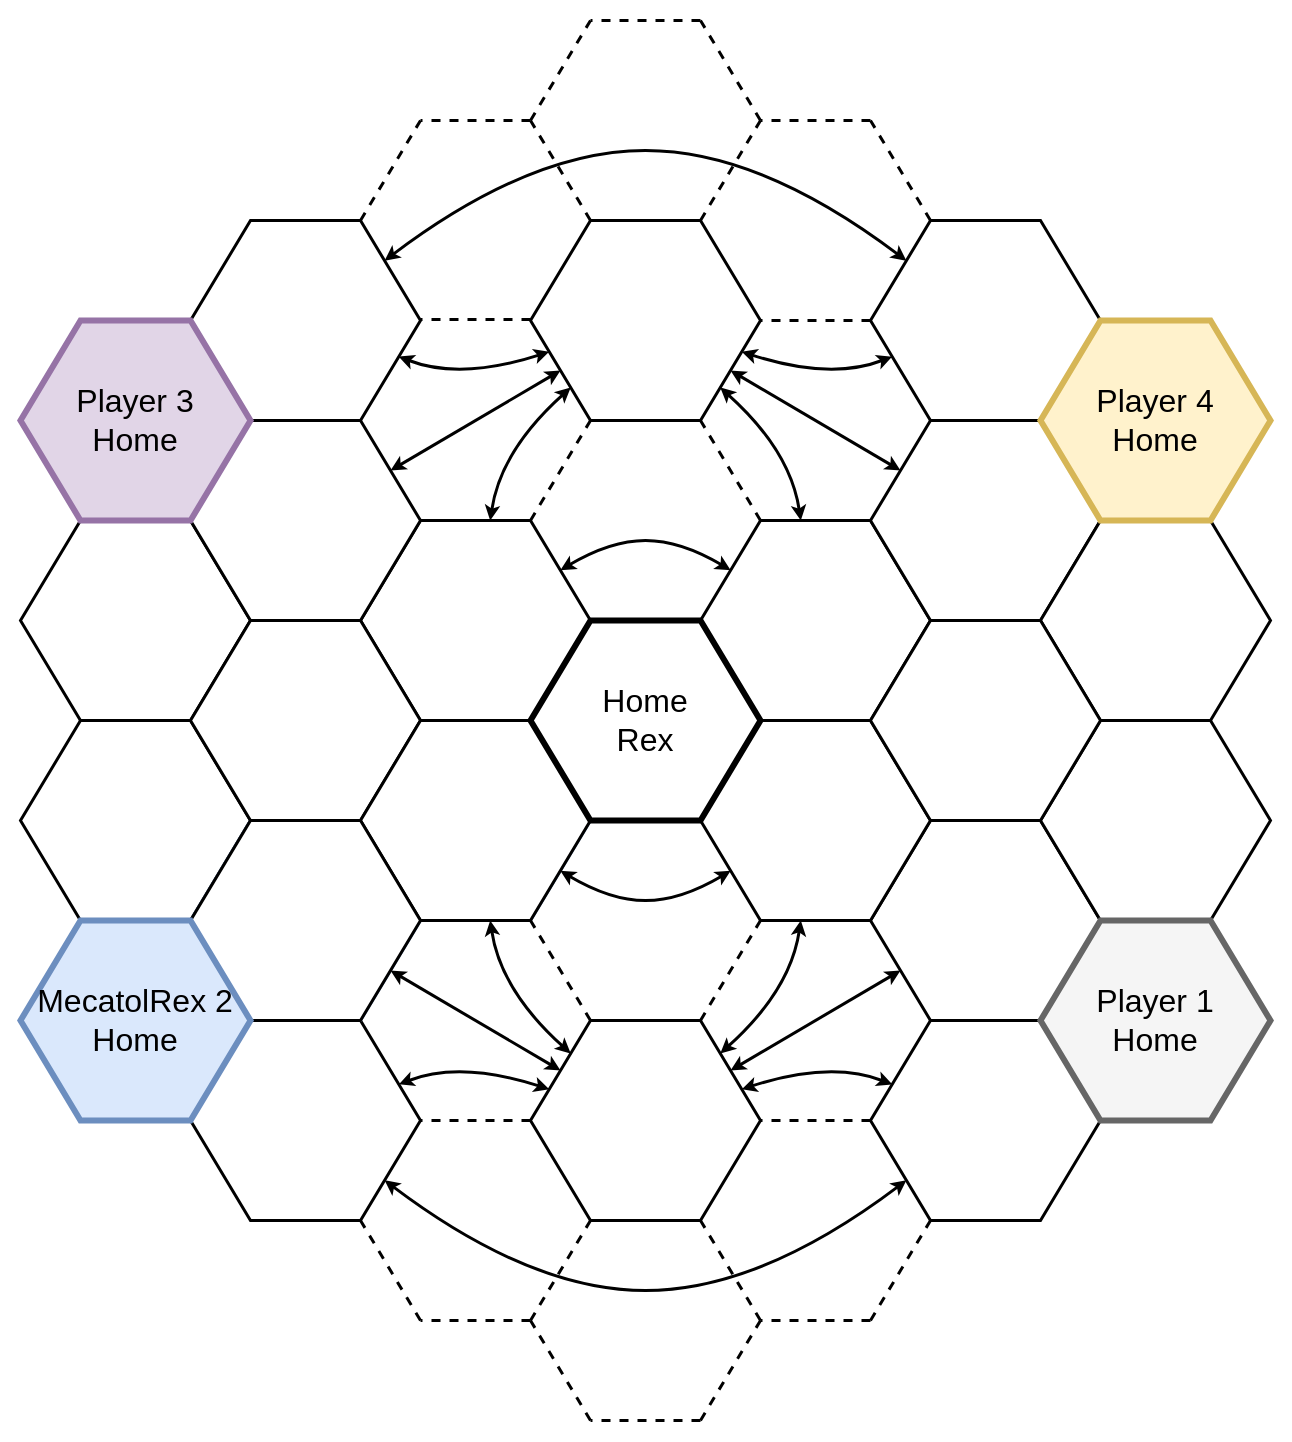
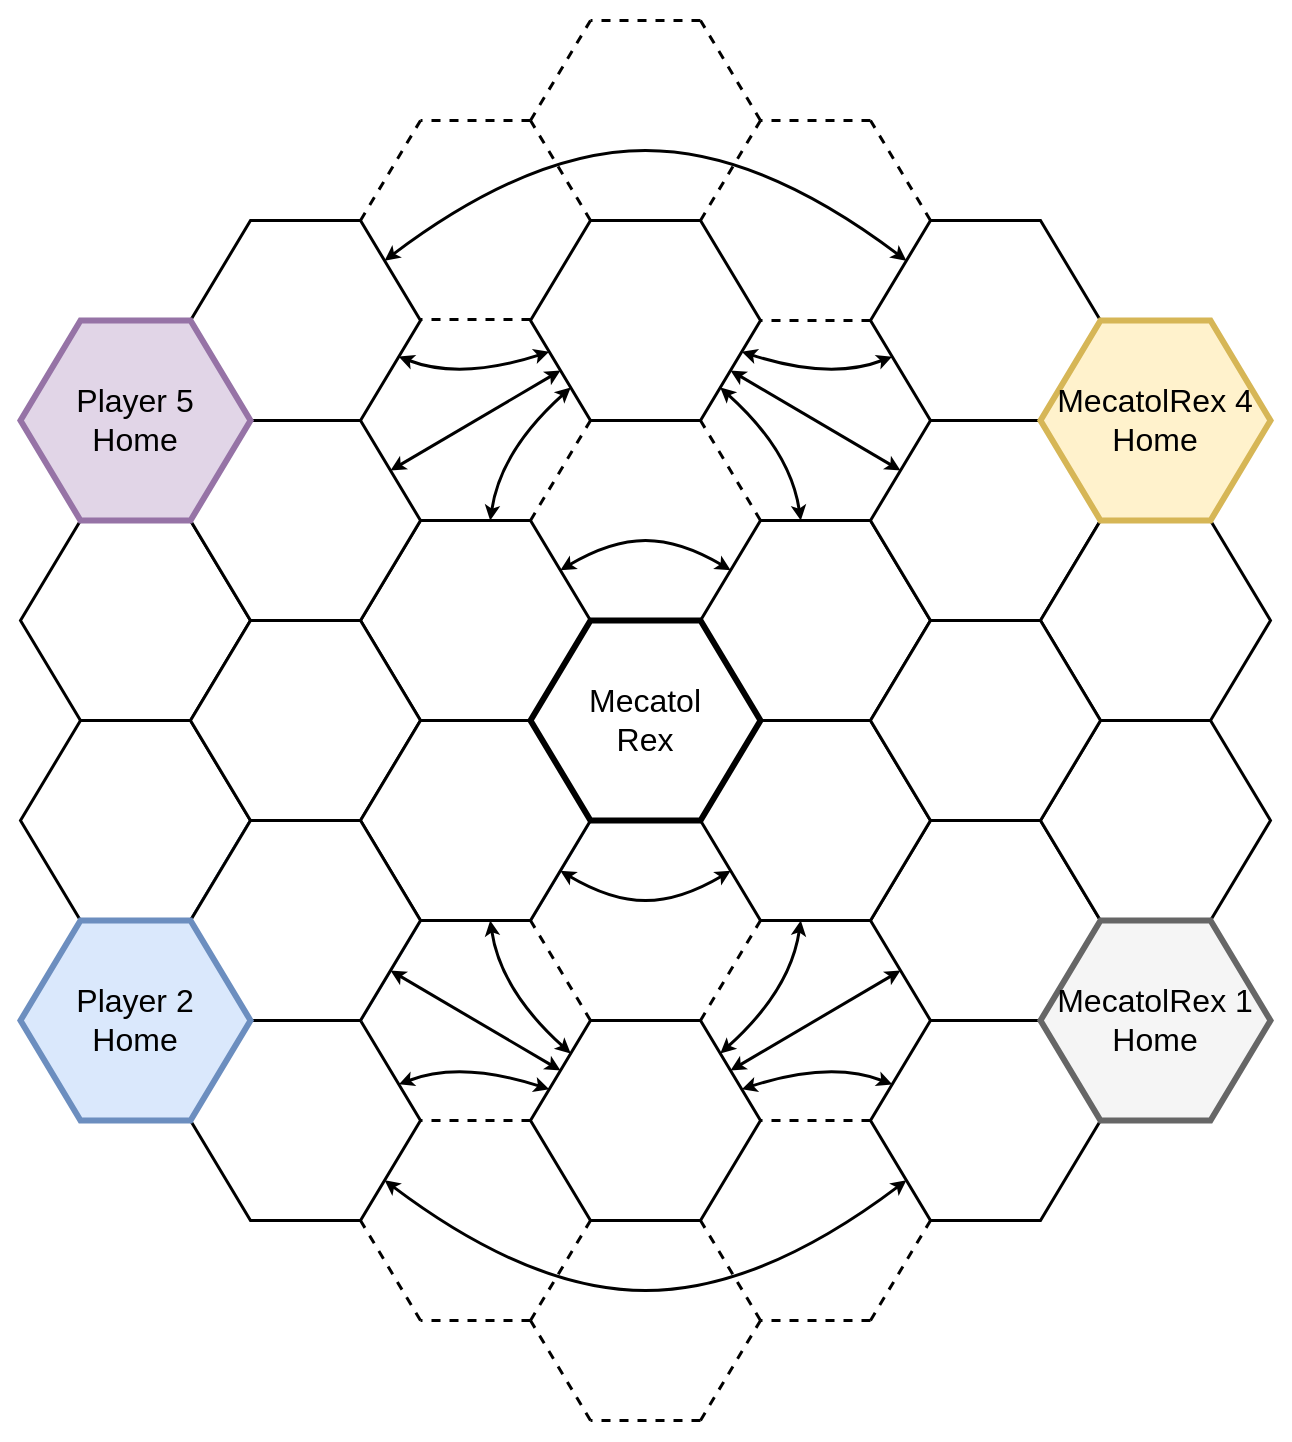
node "Player 3Home": label "Player 3Home" -> "Player 5Home"
node "Player 4Home": label "Player 4Home" -> "MecatolRex 4Home"
node "HomeRex": label "HomeRex" -> "MecatolRex"
node "MecatolRex 2Home": label "MecatolRex 2Home" -> "Player 2Home"
node "Player 1Home": label "Player 1Home" -> "MecatolRex 1Home"
